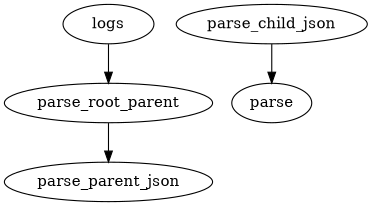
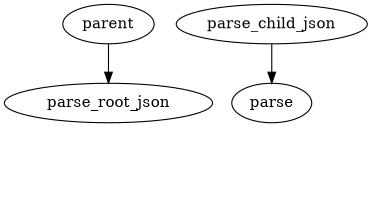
node "logs": label "logs" -> "parent"
node "parse_root_parent": label "parse_root_parent" -> "parse_root_json"
node "parse_parent_json": removed
